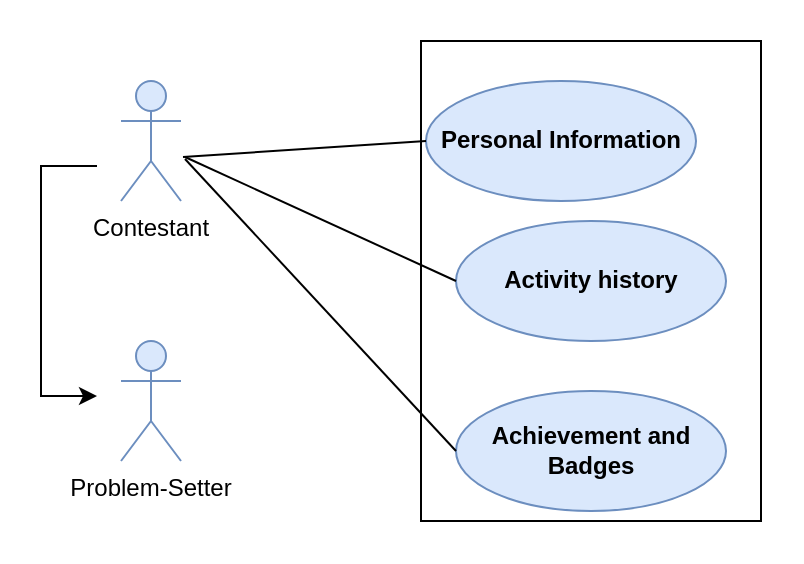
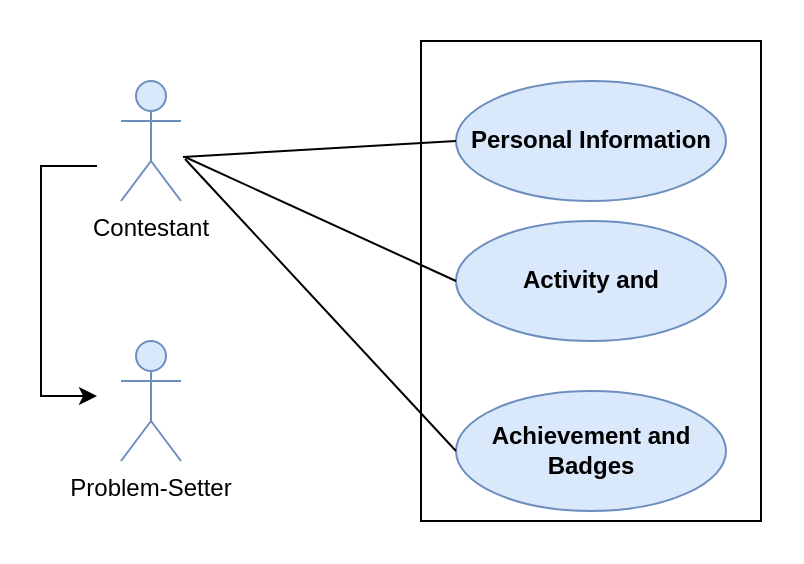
node "Personal Information": moved (561, 141) -> (591, 141)
node "Activity history": label "Activity history" -> "Activity and"
